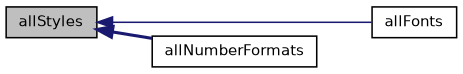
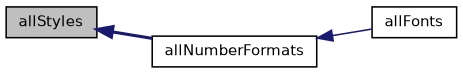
edge "allFonts" -> "allStyles": now "allFonts" -> "allNumberFormats"
